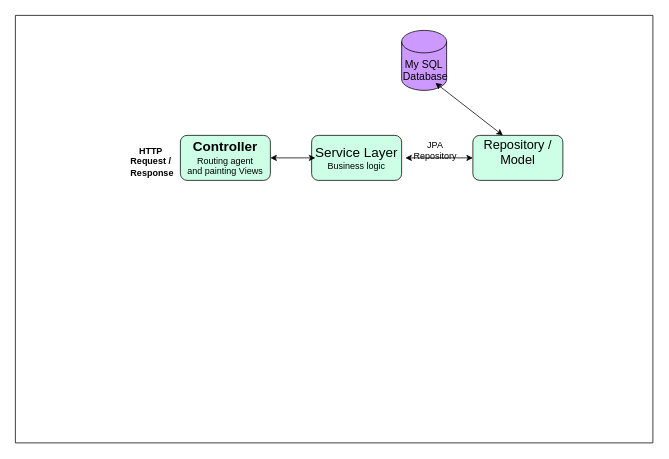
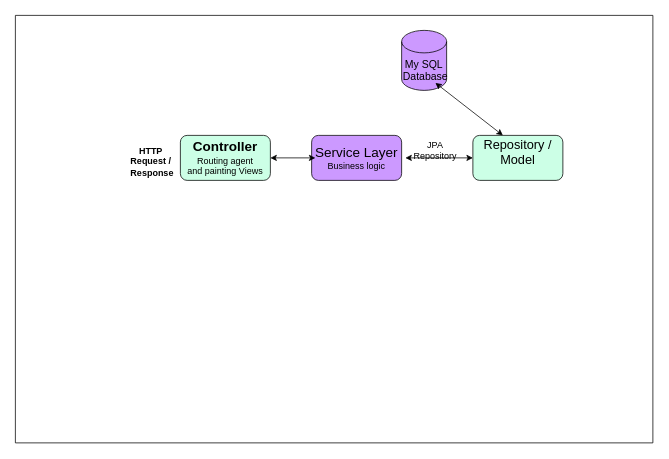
node "Service Layer Business logic": fillcolor #ccffe6 -> #cc99ff
